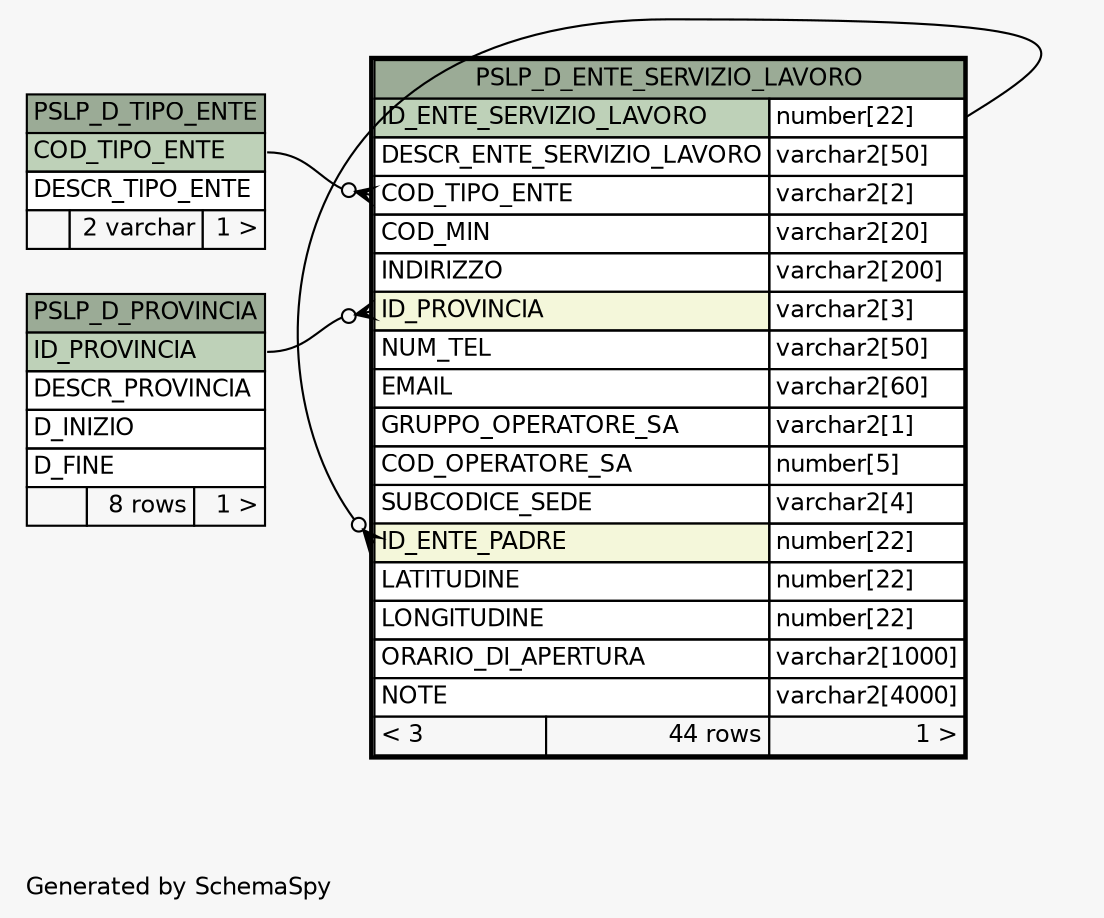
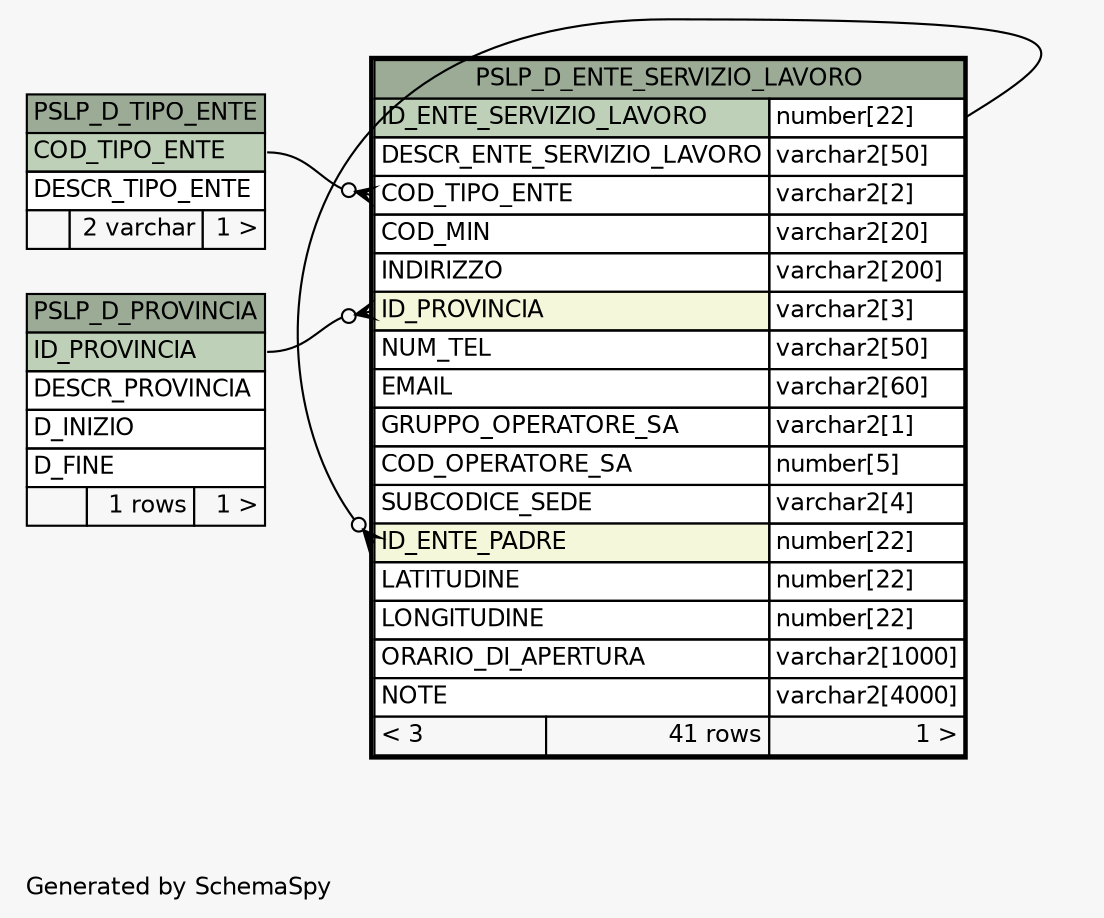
node "PSLP_D_PROVINCIA": text "8 rows" -> "1 rows"
node "PSLP_D_ENTE_SERVIZIO_LAVORO": text "44 rows" -> "41 rows"
